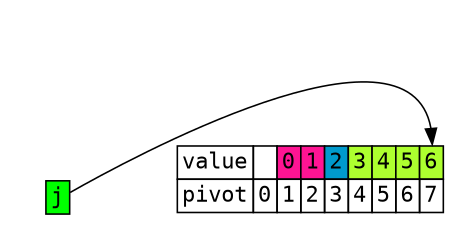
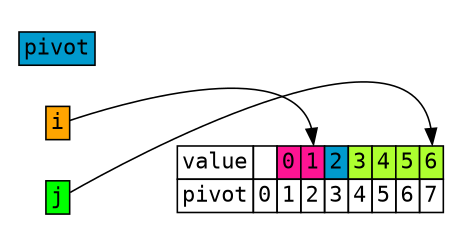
node "pivot": added
node "i": added
